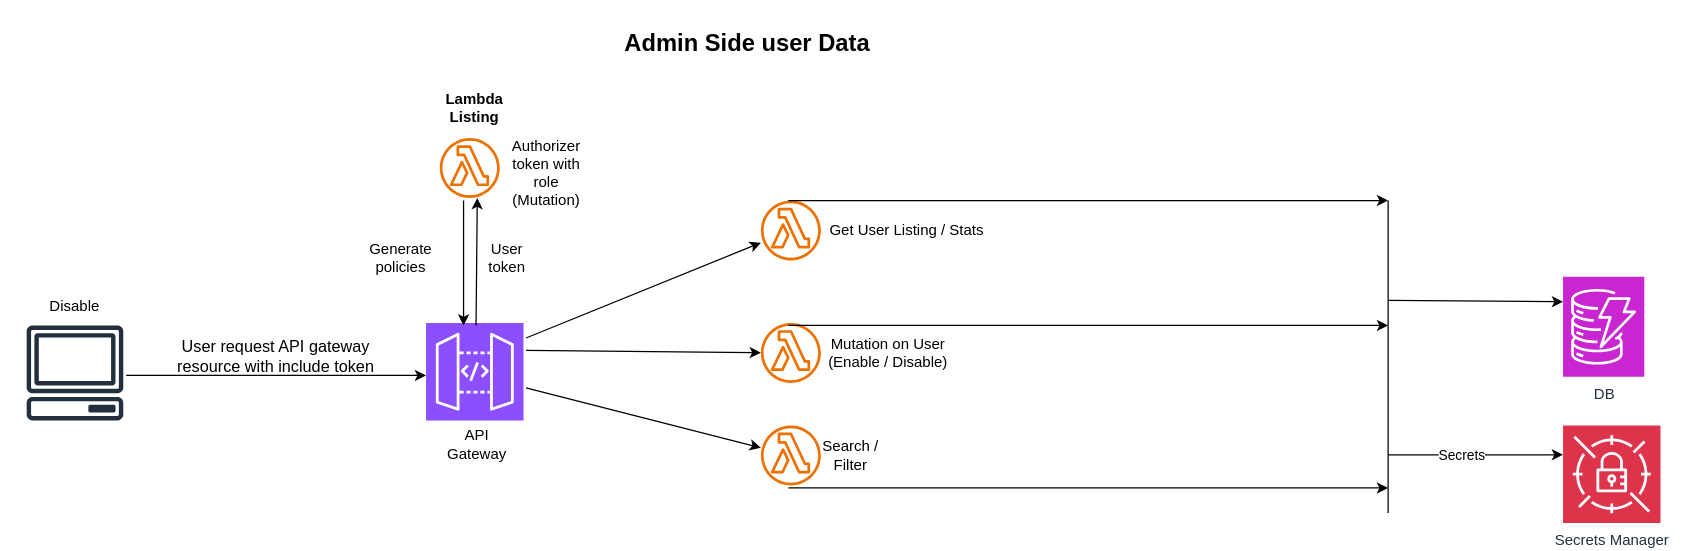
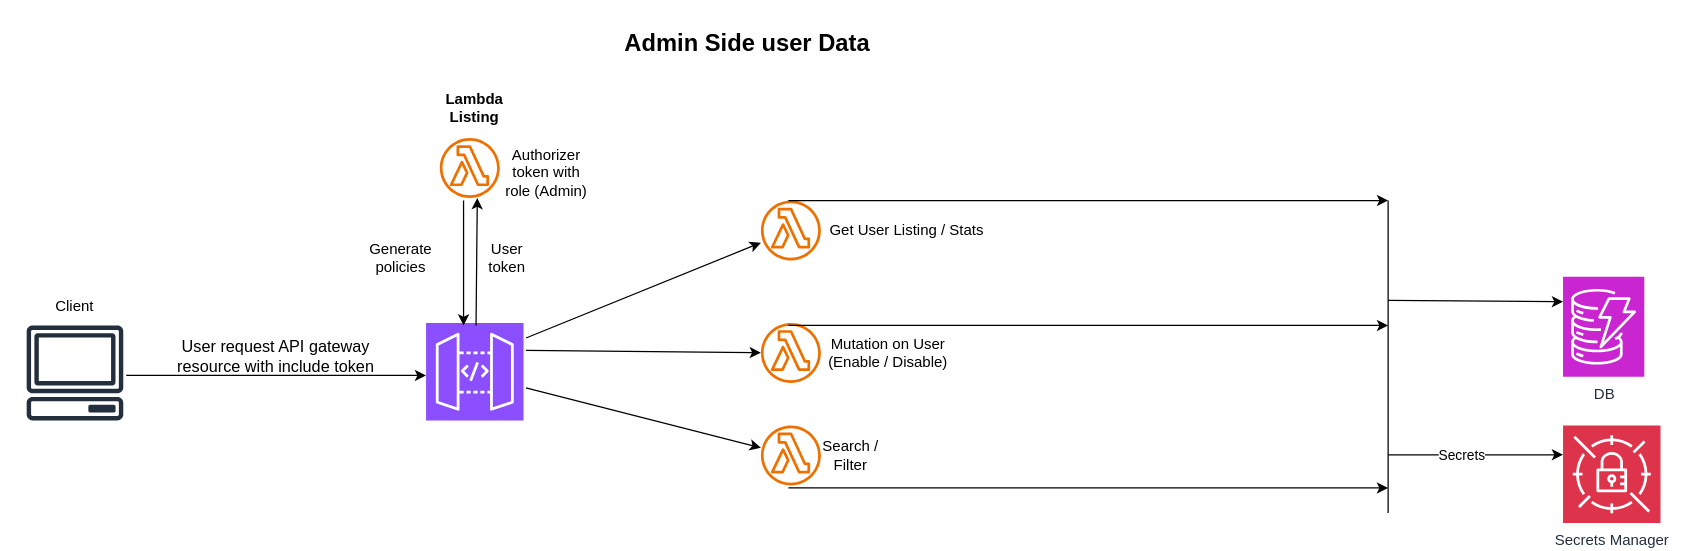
node "Authorizer token with role (Mutation)": label "Authorizer token with role (Mutation)" -> "Authorizer token with role (Admin)"
node "Disable": label "Disable" -> "Client"
node "API Gateway": removed
